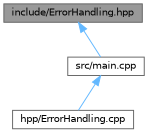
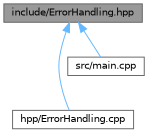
edge "hpp/ErrorHandling.cpp" -> "src/main.cpp": now "hpp/ErrorHandling.cpp" -> "include/ErrorHandling.hpp"
